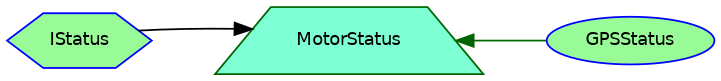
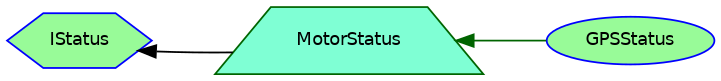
edge "IStatus" -> "MotorStatus": reversed
